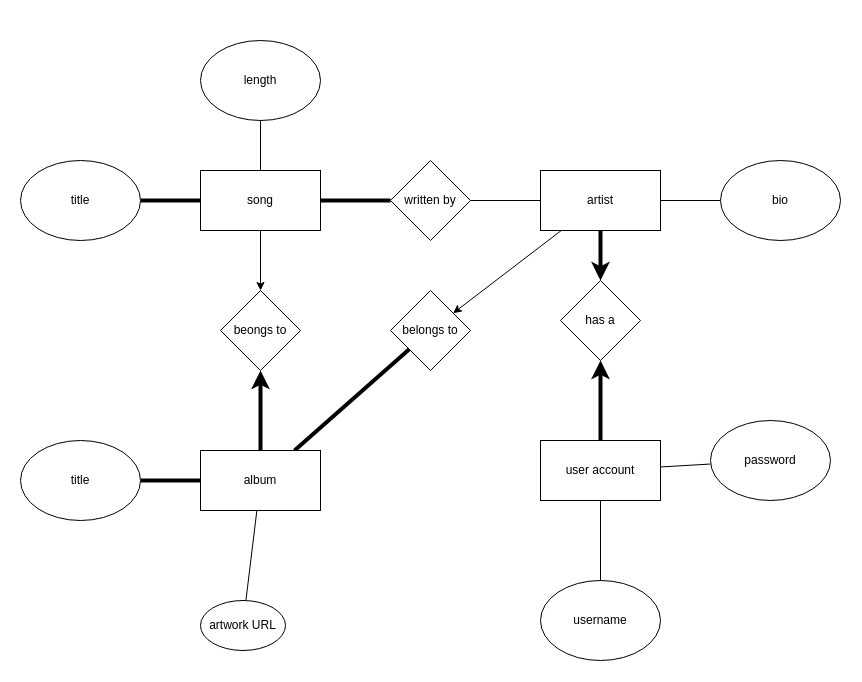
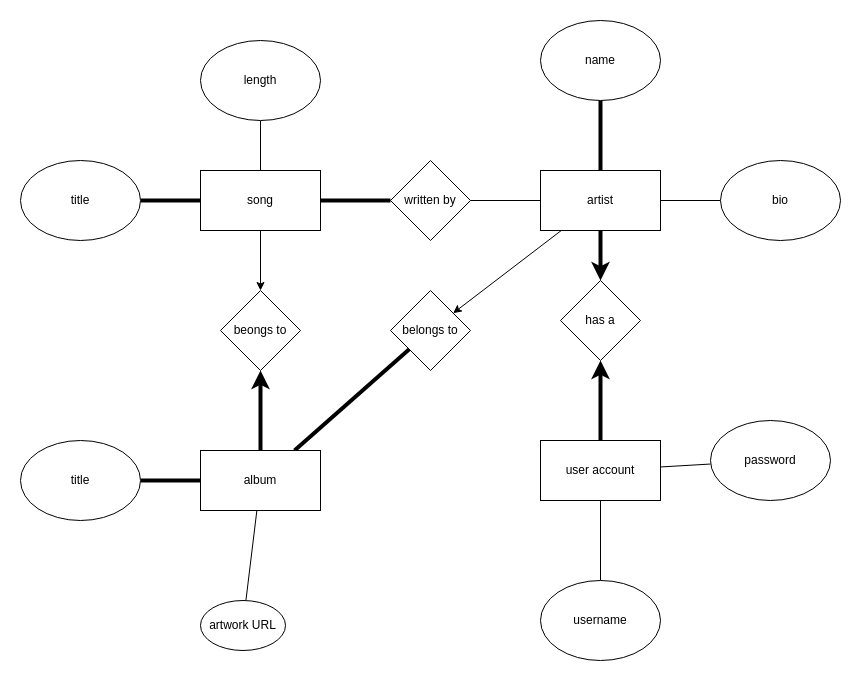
node "name": added
edge "name" -- "artist": added
